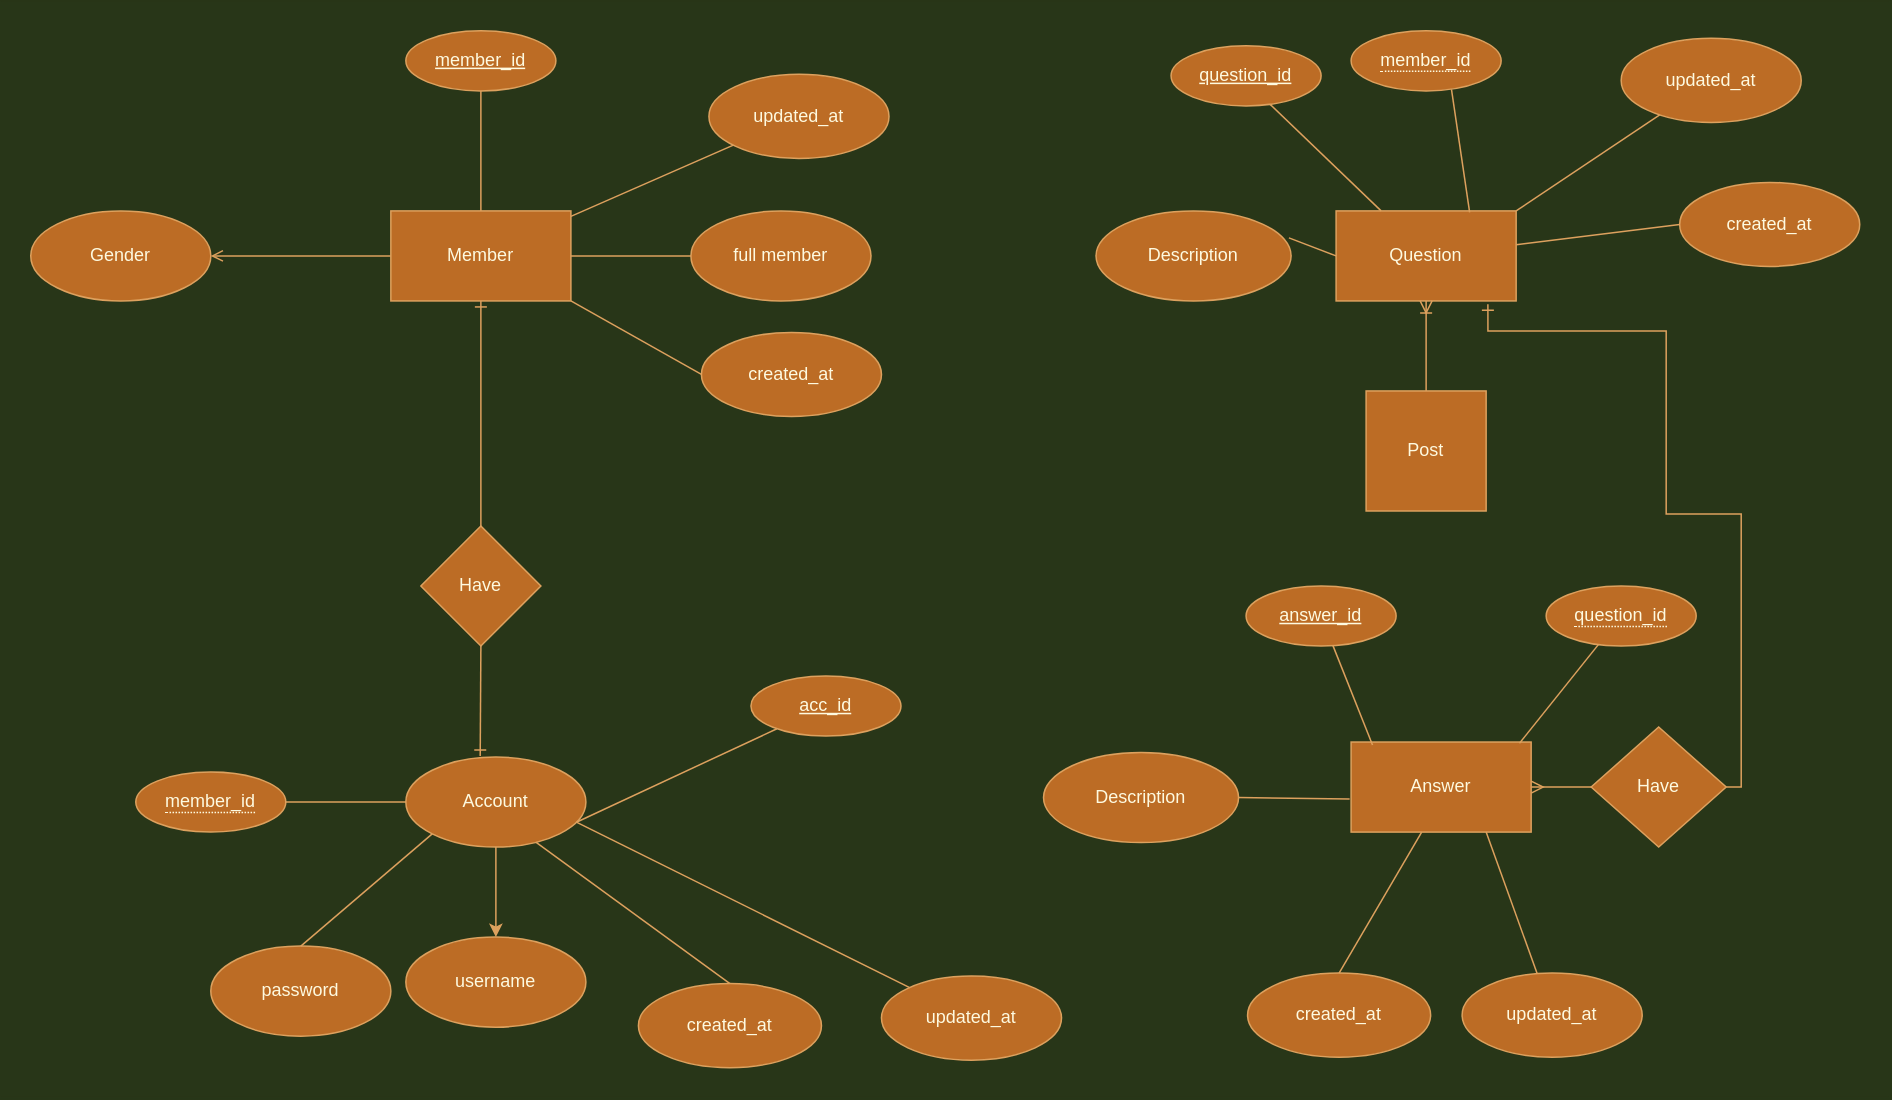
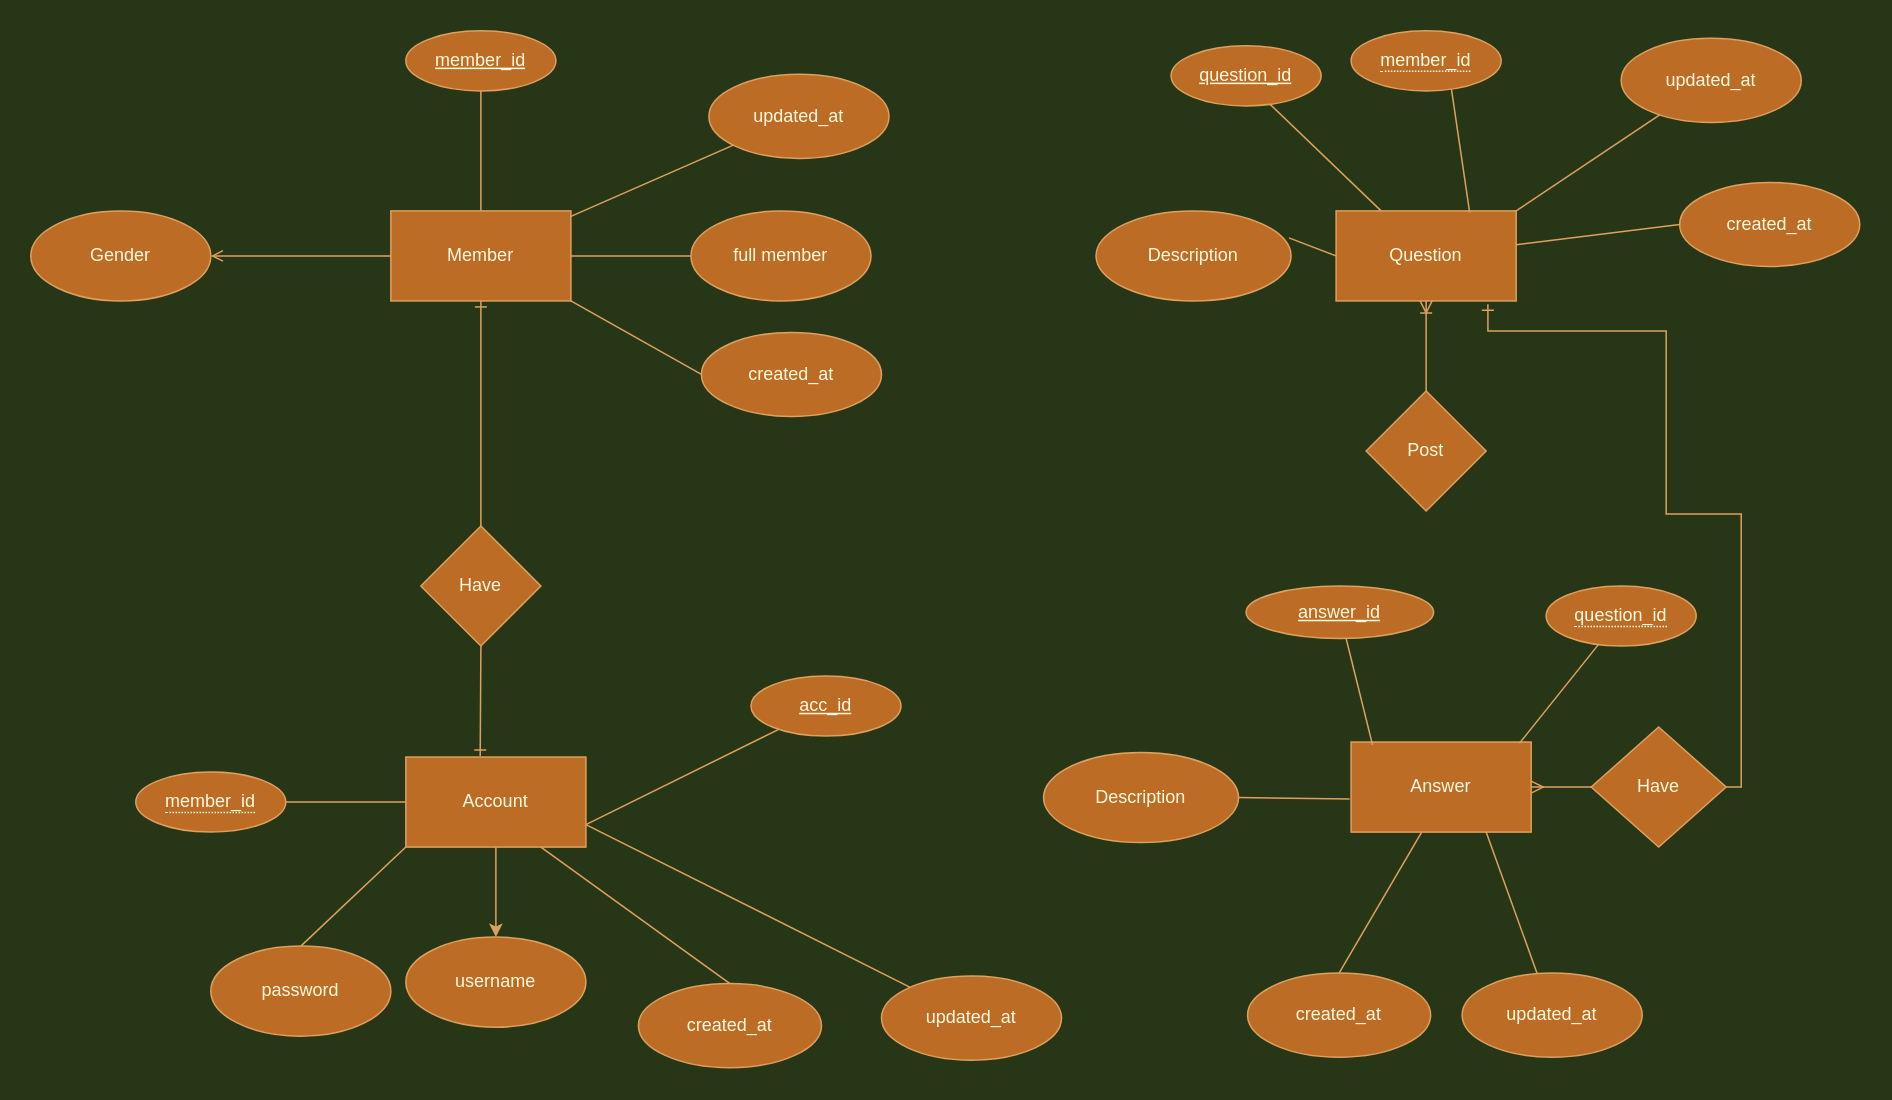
node "Post": shape rectangle -> diamond
node "answer_id": size 150x60 -> 188x53
node "Account": shape ellipse -> rectangle
